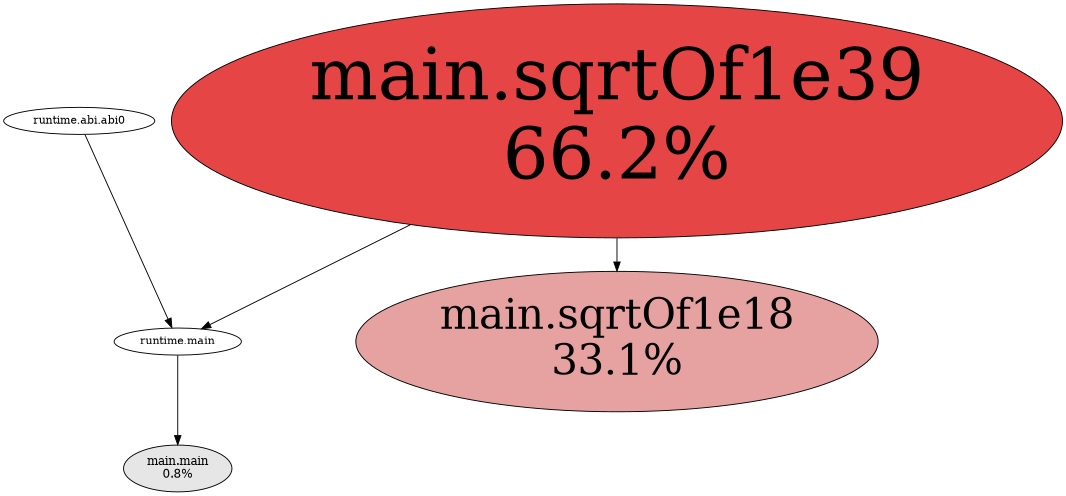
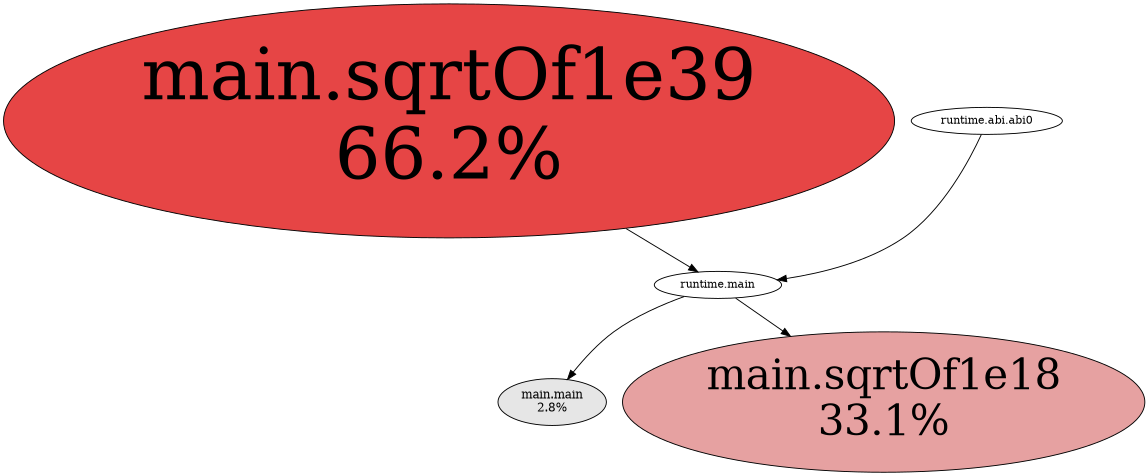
edge "main.sqrtOf1e39 66.2%" -> "main.sqrtOf1e18 33.1%": now "runtime.main" -> "main.sqrtOf1e18 33.1%"
node "main.main 0.8%": label "main.main 0.8%" -> "main.main 2.8%"
